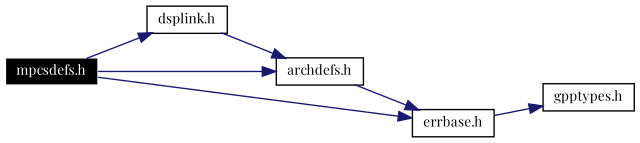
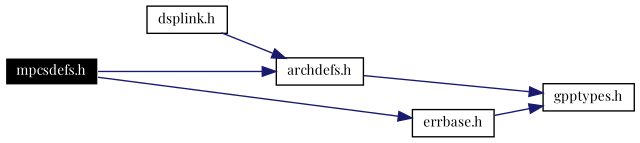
edge "mpcsdefs.h" -> "dsplink.h": removed
edge "archdefs.h" -> "errbase.h": now "archdefs.h" -> "gpptypes.h"
